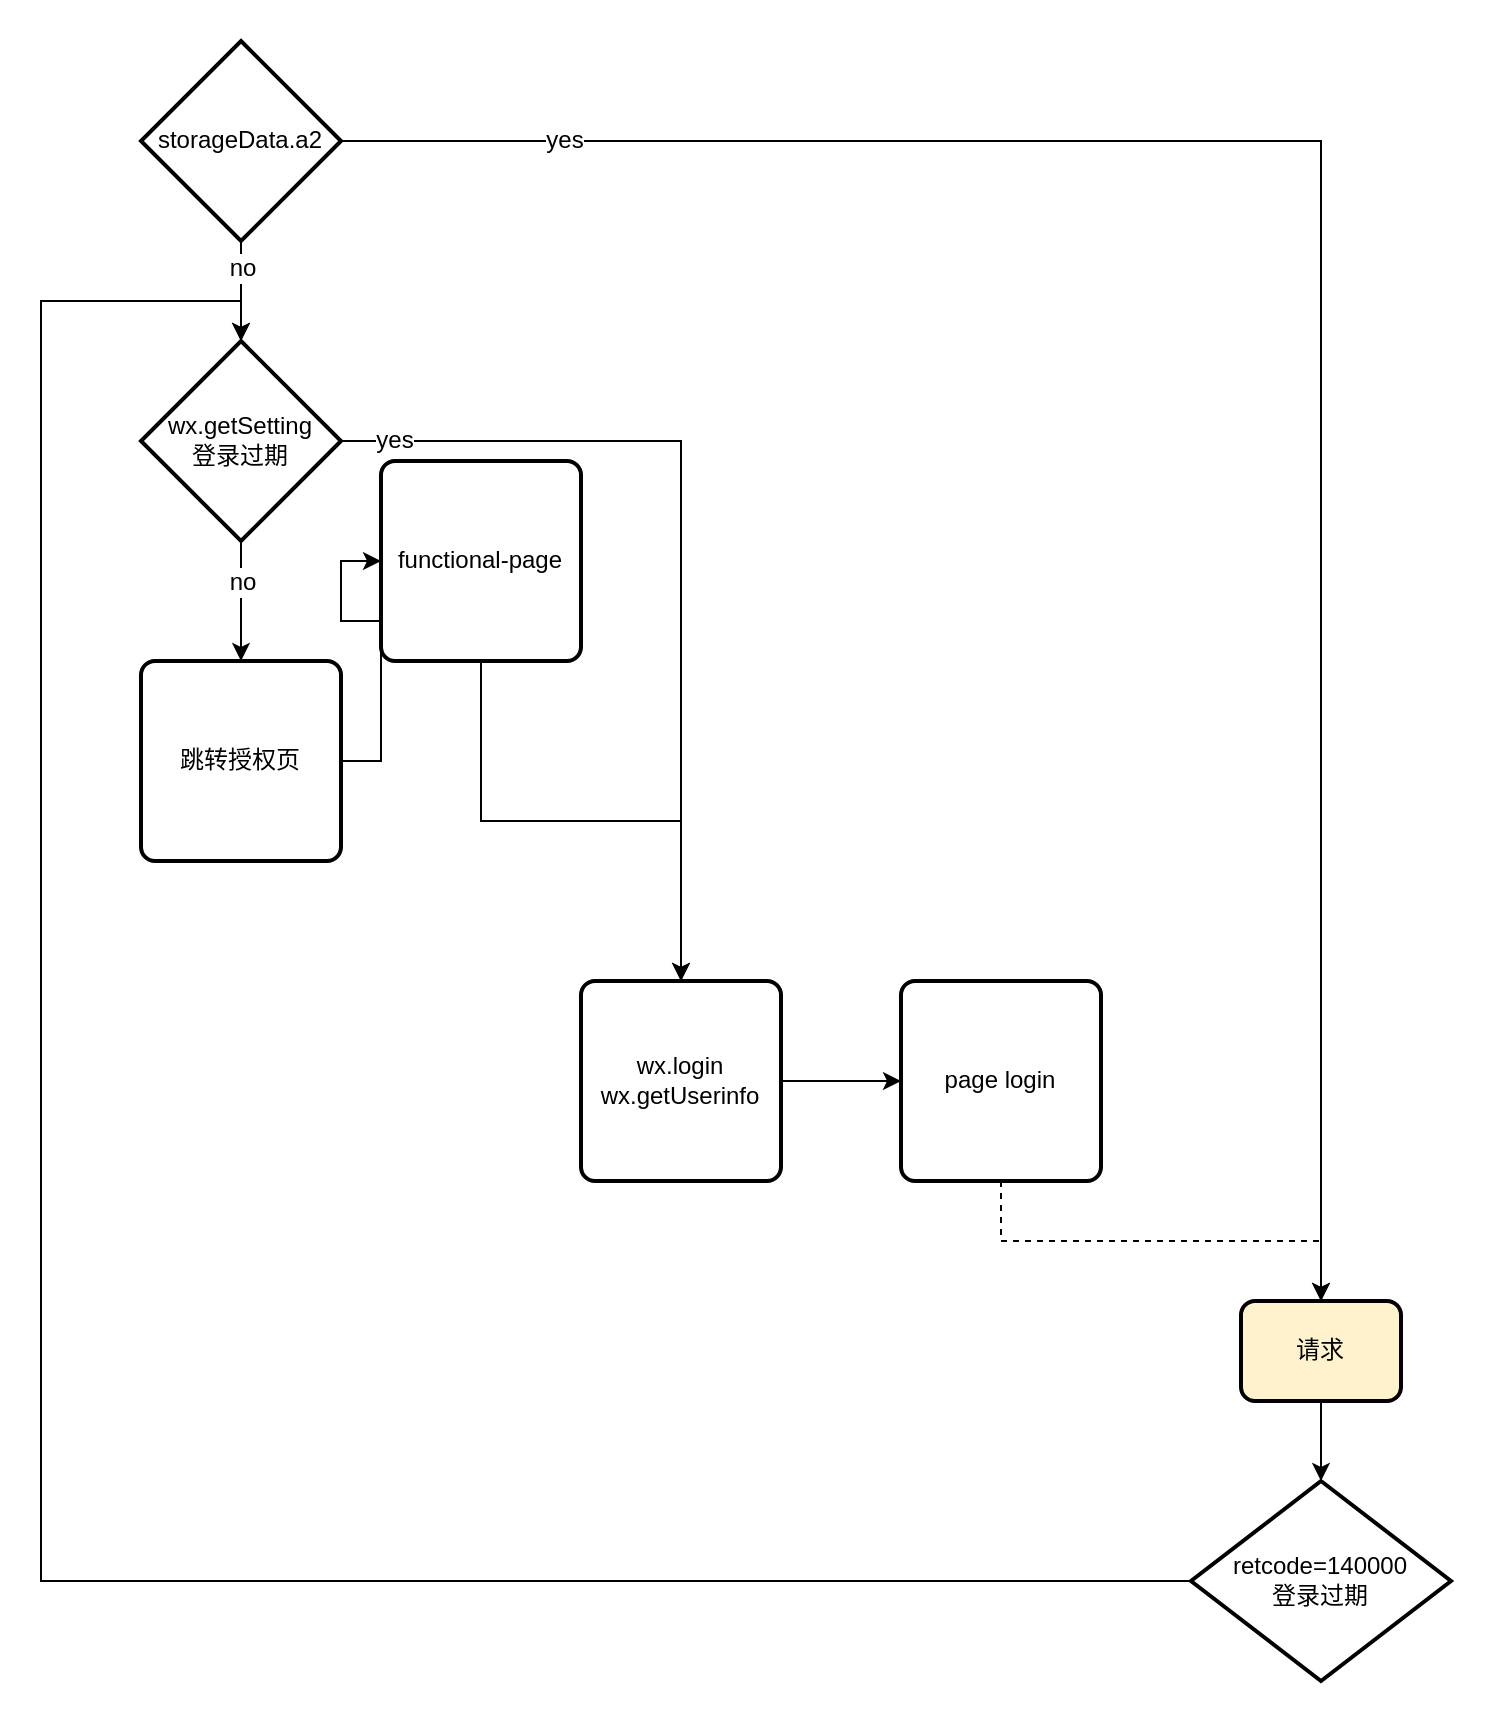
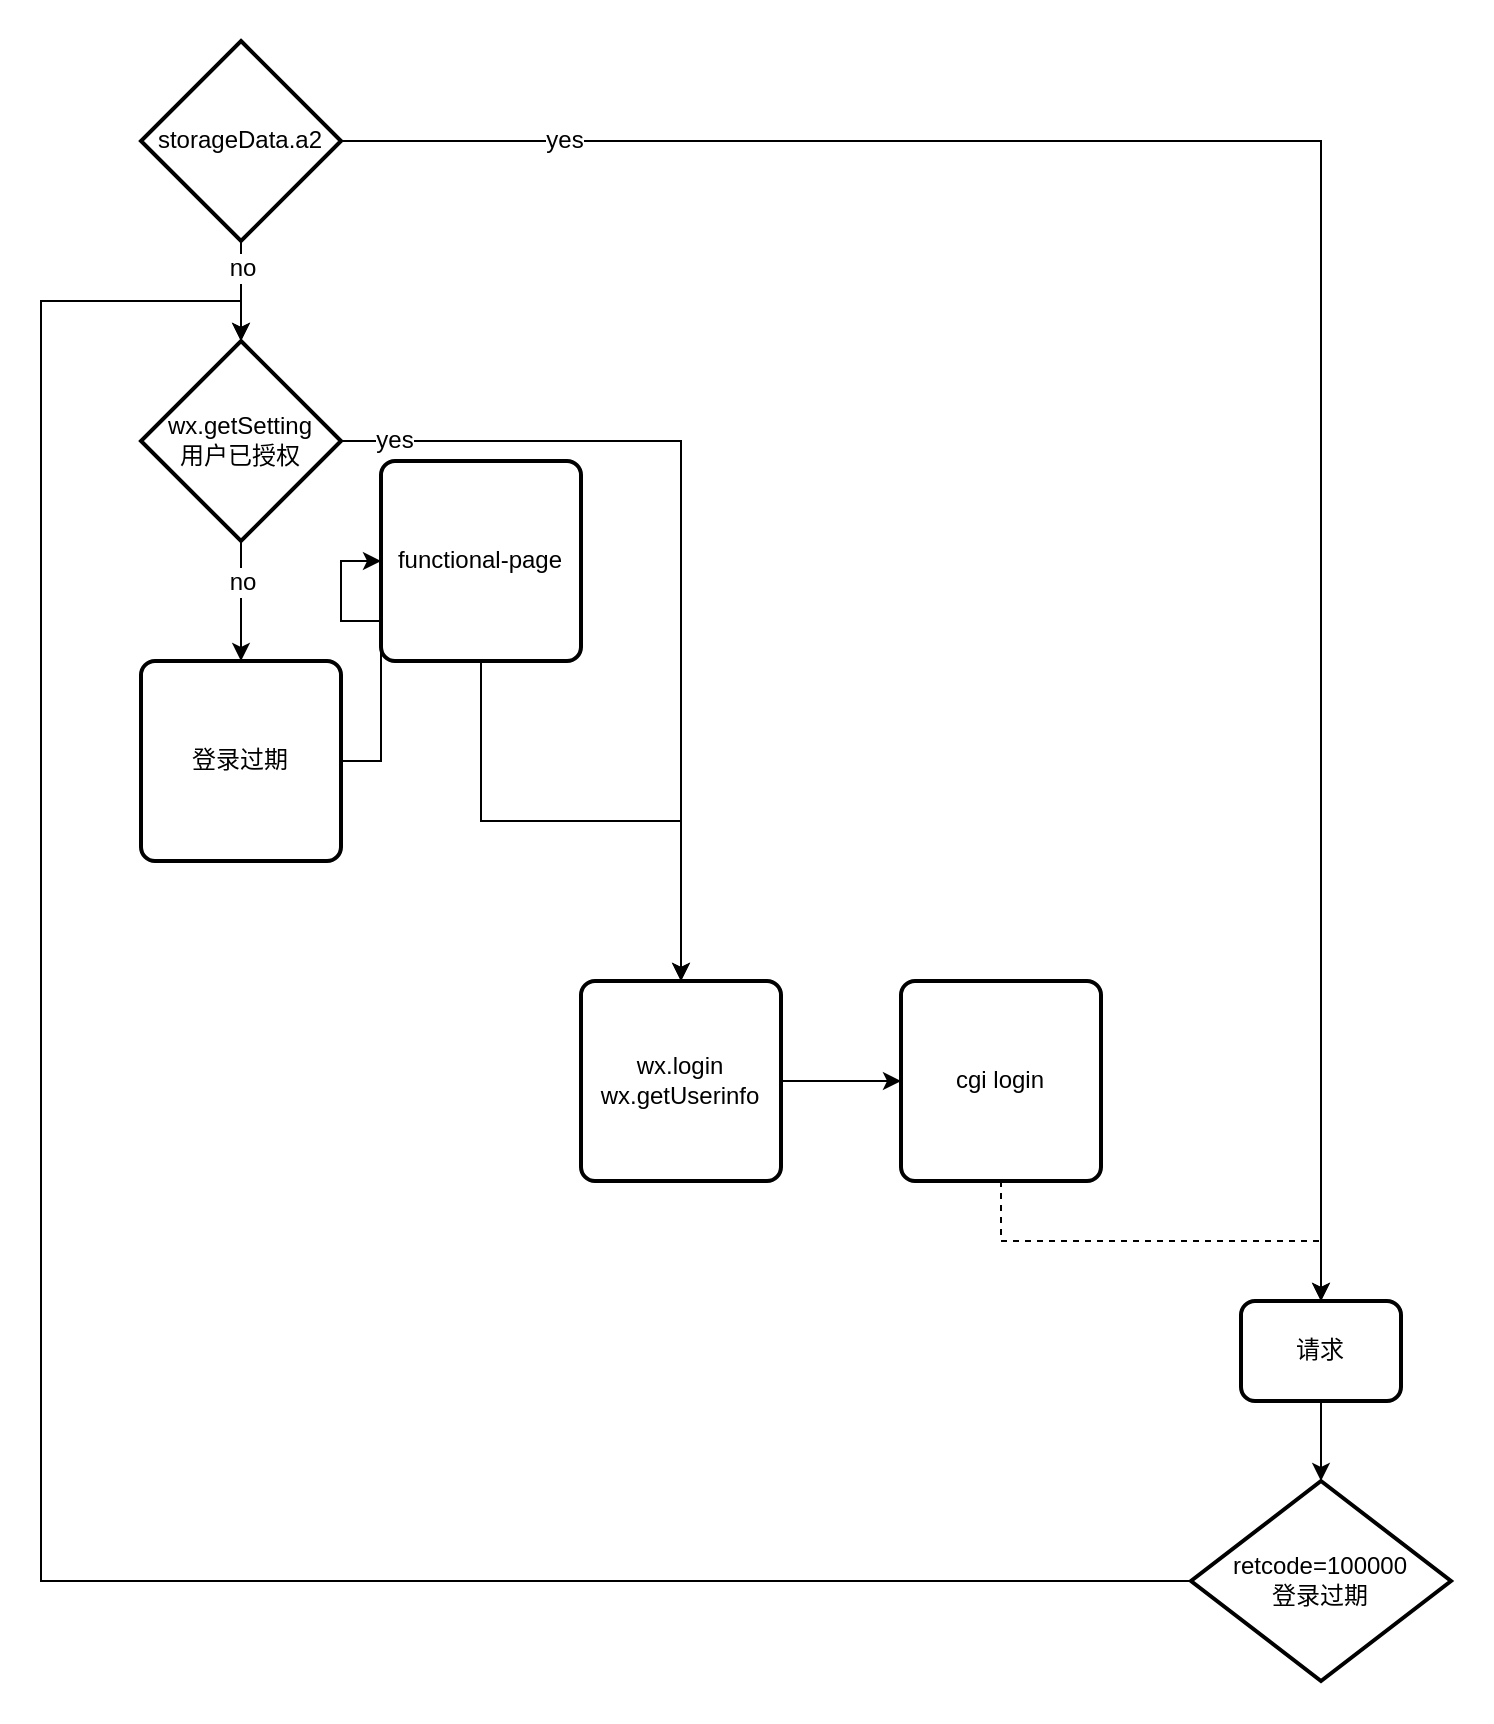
node "wx.getSetting登录过期": label "wx.getSetting登录过期" -> "wx.getSetting用户已授权"
node "跳转授权页": label "跳转授权页" -> "登录过期"
node "page login": label "page login" -> "cgi login"
node "请求": fillcolor #fff2cc -> #ffffff
node "retcode=140000 登录过期": label "retcode=140000 登录过期" -> "retcode=100000 登录过期"
